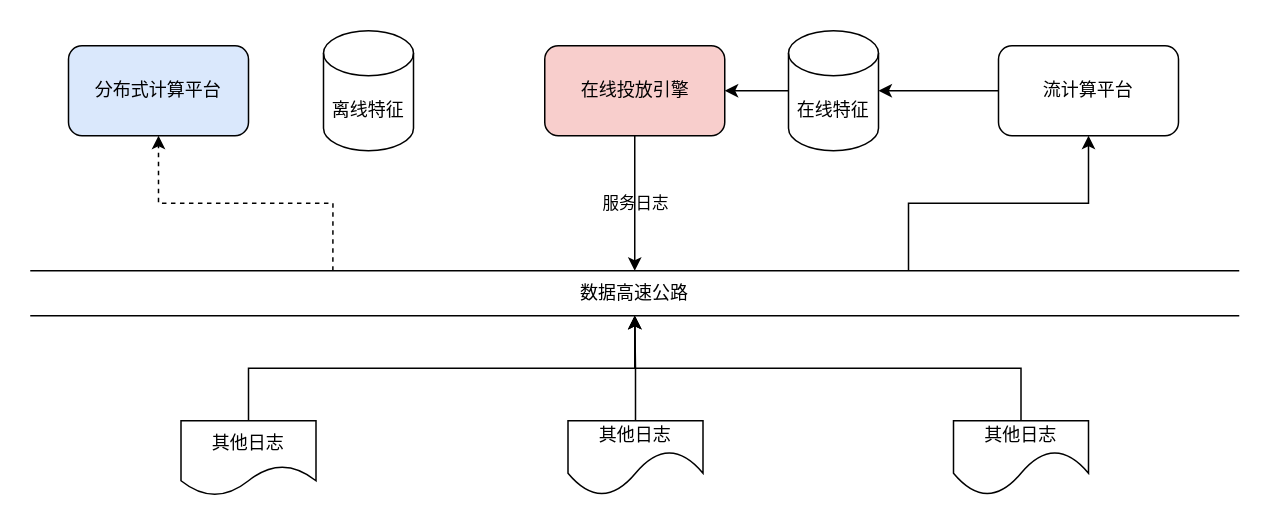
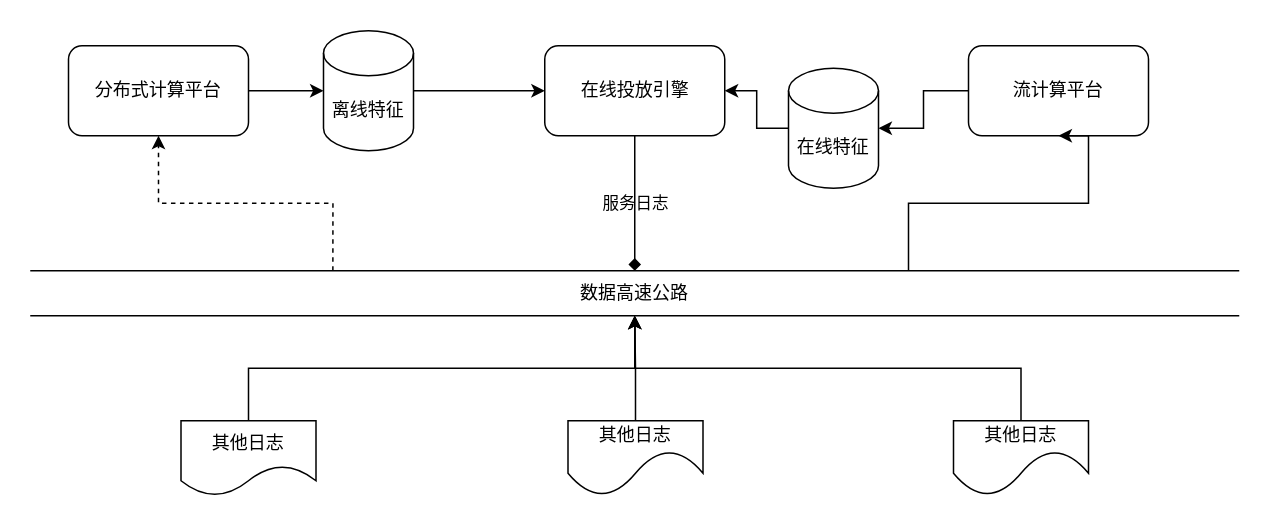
node "分布式计算平台": fillcolor #dae8fc -> #ffffff
edge "分布式计算平台" -> "离线特征": added
edge "离线特征" -> "在线投放引擎": added
node "在线投放引擎": fillcolor #f8cecc -> #ffffff
node "在线特征": moved (833, 91) -> (833, 128)
node "流计算平台": moved (1088, 91) -> (1058, 91)
edge "在线投放引擎" -> "数据高速公路": arrowhead classic -> diamond
